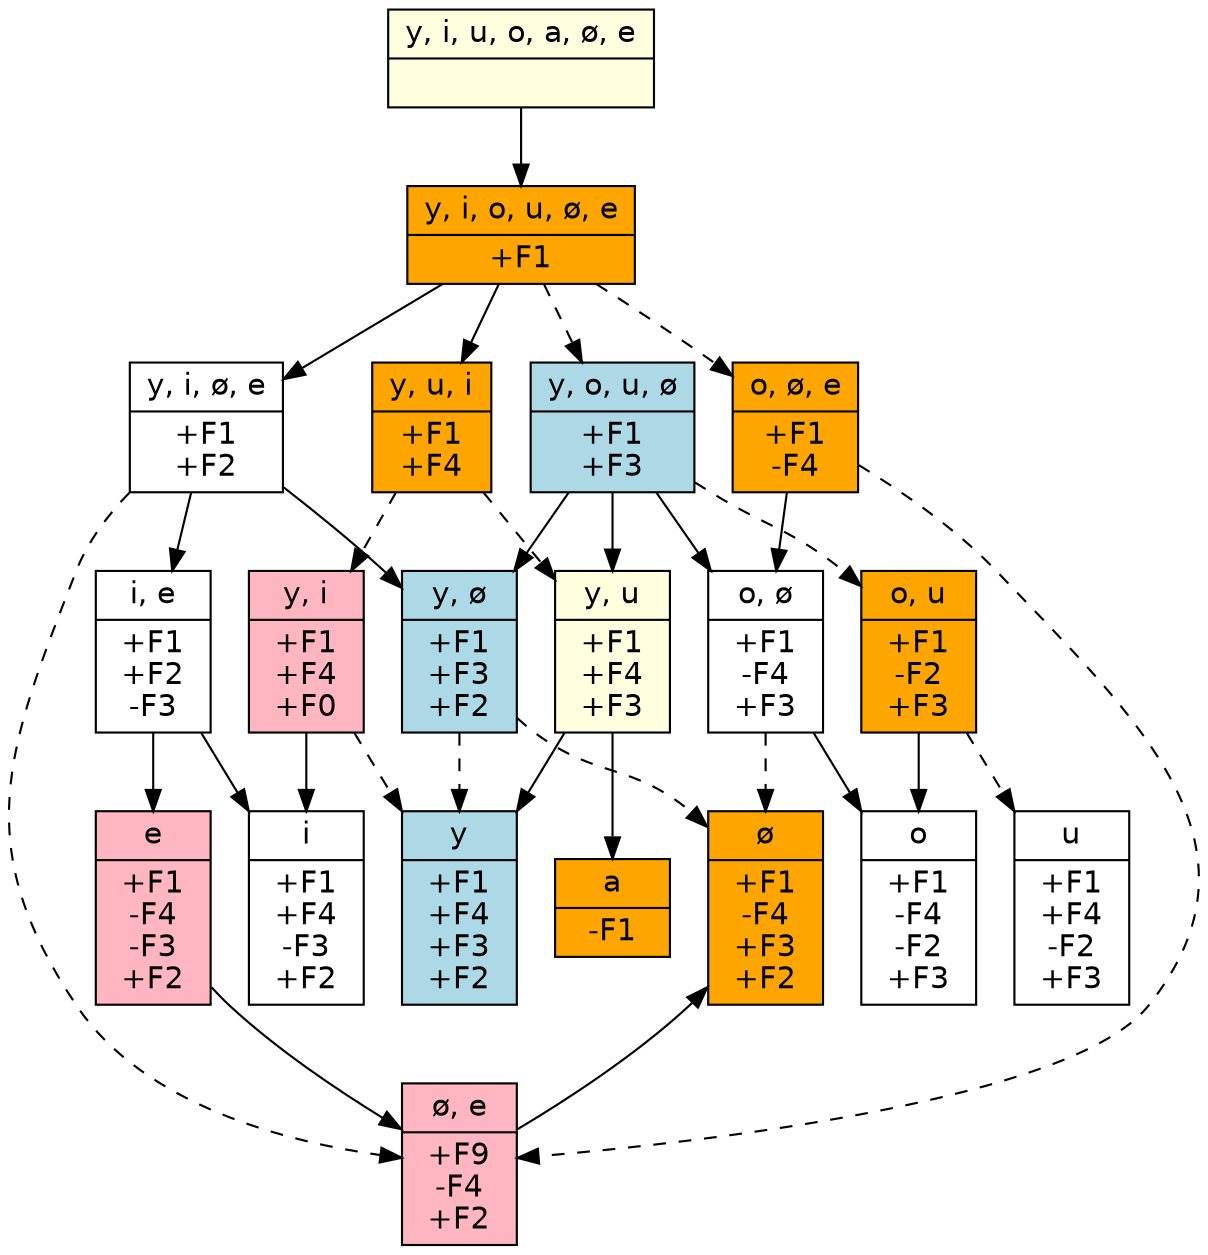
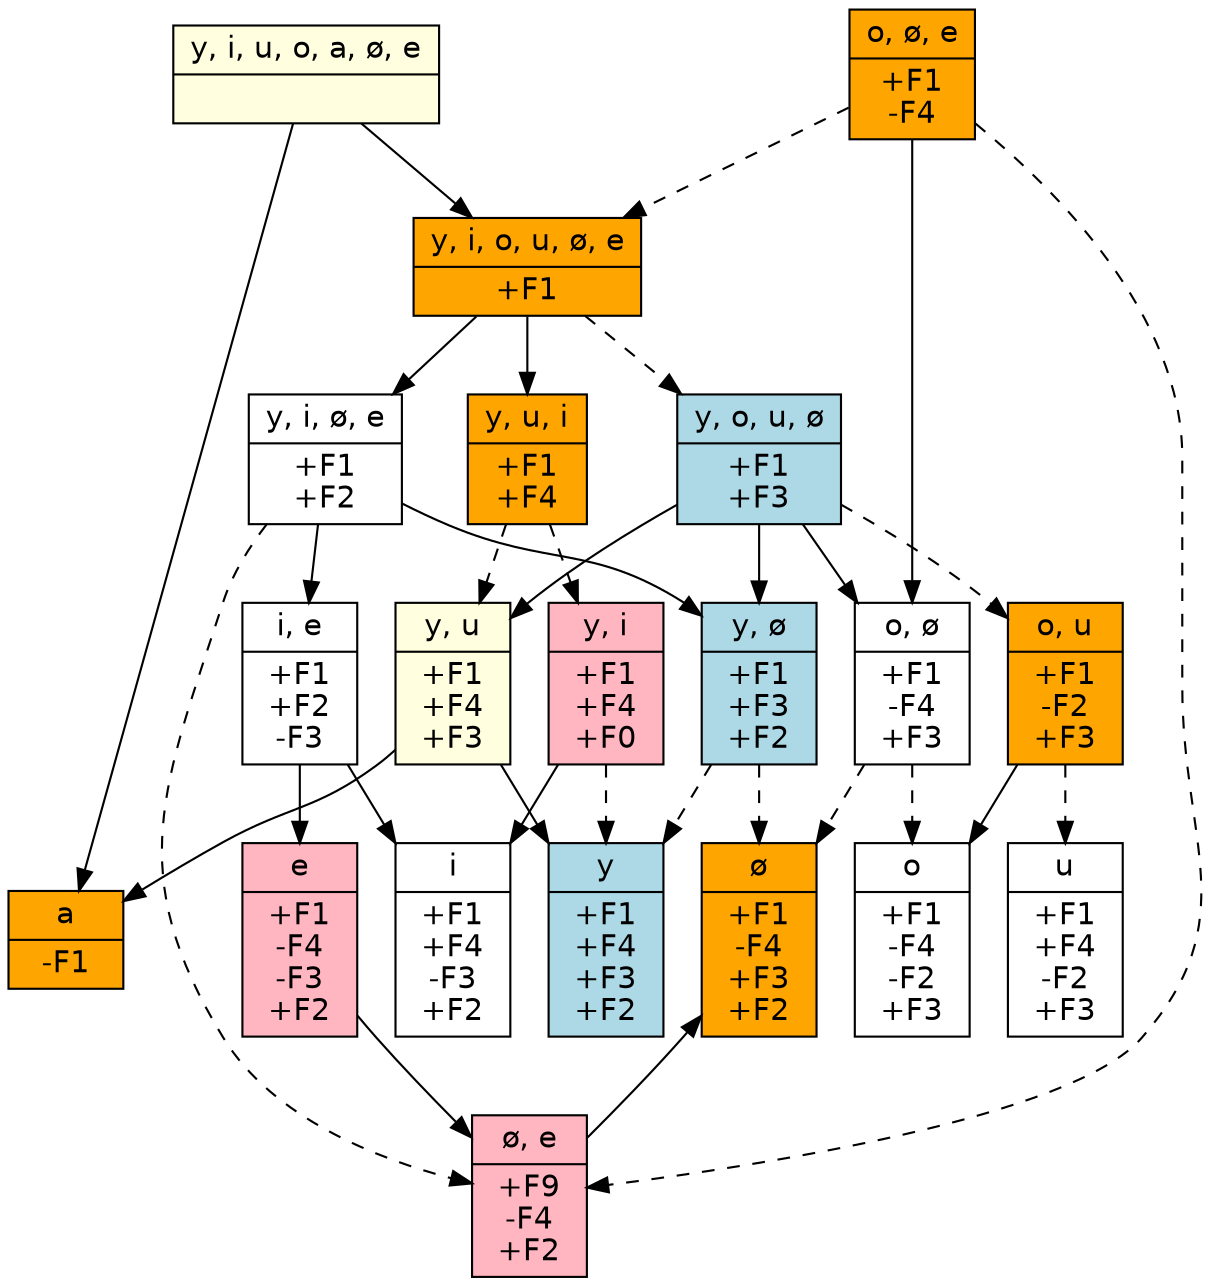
edge "y, i, o, u, ø, e" -> "o, ø, e": reversed
edge "y, i, u, o, a, ø, e" -> "a": added
edge "o, ø" -> "o": style solid -> dashed
